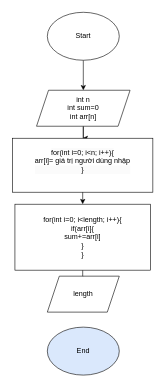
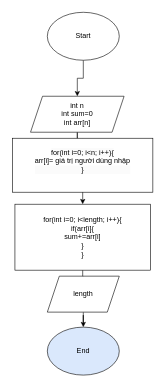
node "int n int sum=0 int arr[n]": moved (83, 108) -> (77, 114)
edge "length" -> "End": added
